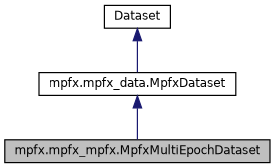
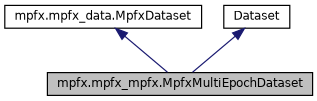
edge "mpfx.mpfx_data.MpfxDataset" -> "Dataset": now "mpfx.mpfx_mpfx.MpfxMultiEpochDataset" -> "Dataset"
